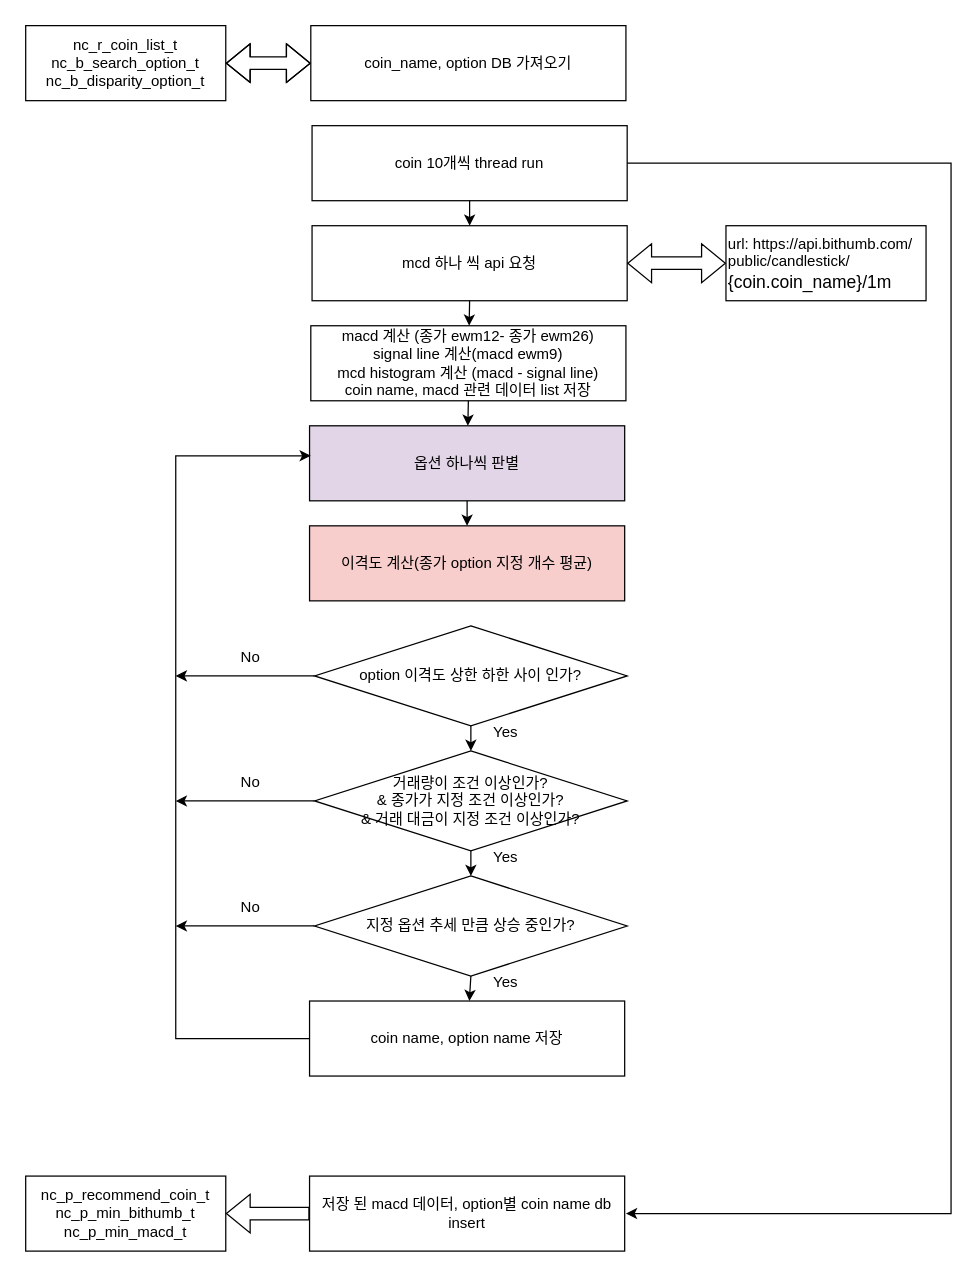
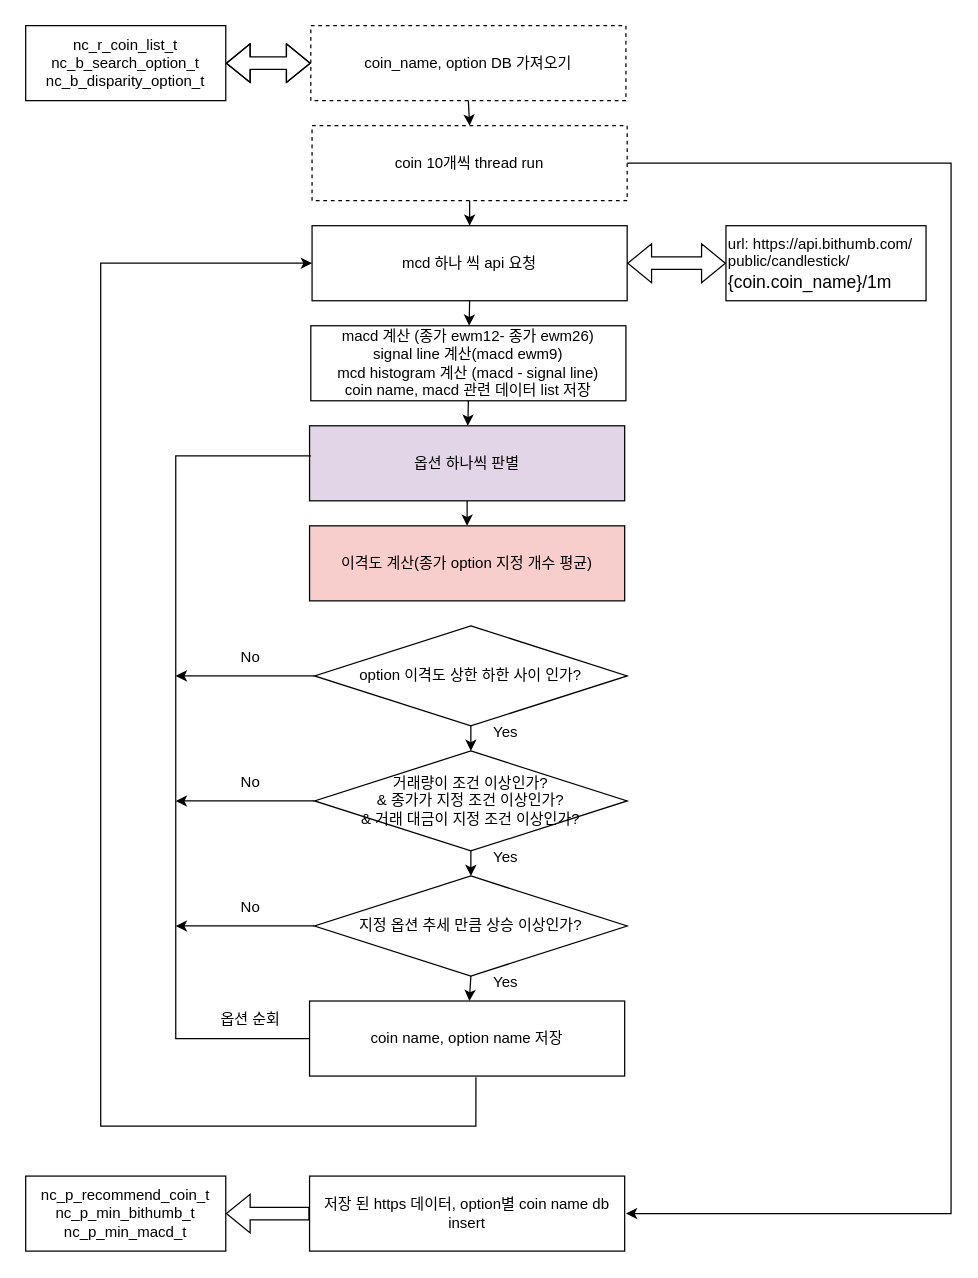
node "coin_name, option DB 가져오기": style solid -> dashed
edge "coin_name, option DB 가져오기" -> "coin 10개씩 thread run": added
node "coin 10개씩 thread run": style solid -> dashed
edge "coin name, option name 저장" -> "옵션 하나씩 판별": arrowhead classic -> none
edge "coin name, option name 저장" -> "mcd 하나 씩 api 요청": added
node "지정 옵션 추세 만큼 상승 중인가?": label "지정 옵션 추세 만큼 상승 중인가?" -> "지정 옵션 추세 만큼 상승 이상인가?"
node "옵션 순회": added
node "저장 된 macd 데이터, option별 coin name db insert": label "저장 된 macd 데이터, option별 coin name db insert" -> "저장 된 https 데이터, option별 coin name db insert"
